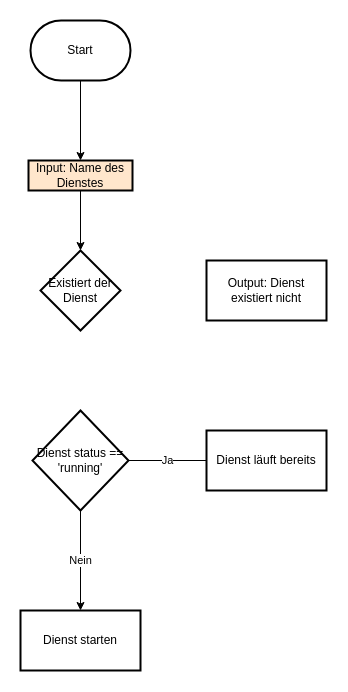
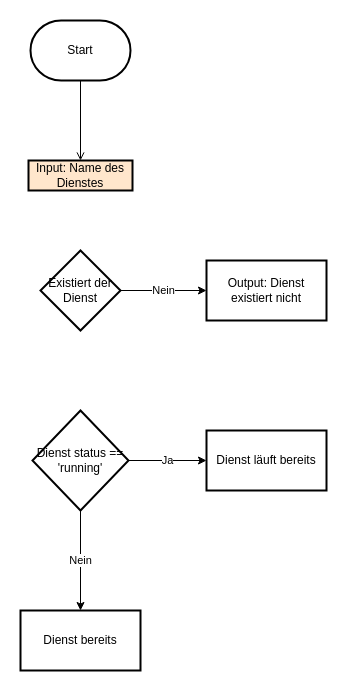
edge "Start" -> "Input: Name des Dienstes": arrowhead classic -> open
edge "Input: Name des Dienstes" -> "Existiert der Dienst": removed
edge "Existiert der Dienst" -> "Output: Dienst existiert nicht": added, label "Nein"
edge "Dienst status == 'running'" -- "Dienst läuft bereits": arrowhead none -> classic
node "Dienst starten": label "Dienst starten" -> "Dienst bereits"
